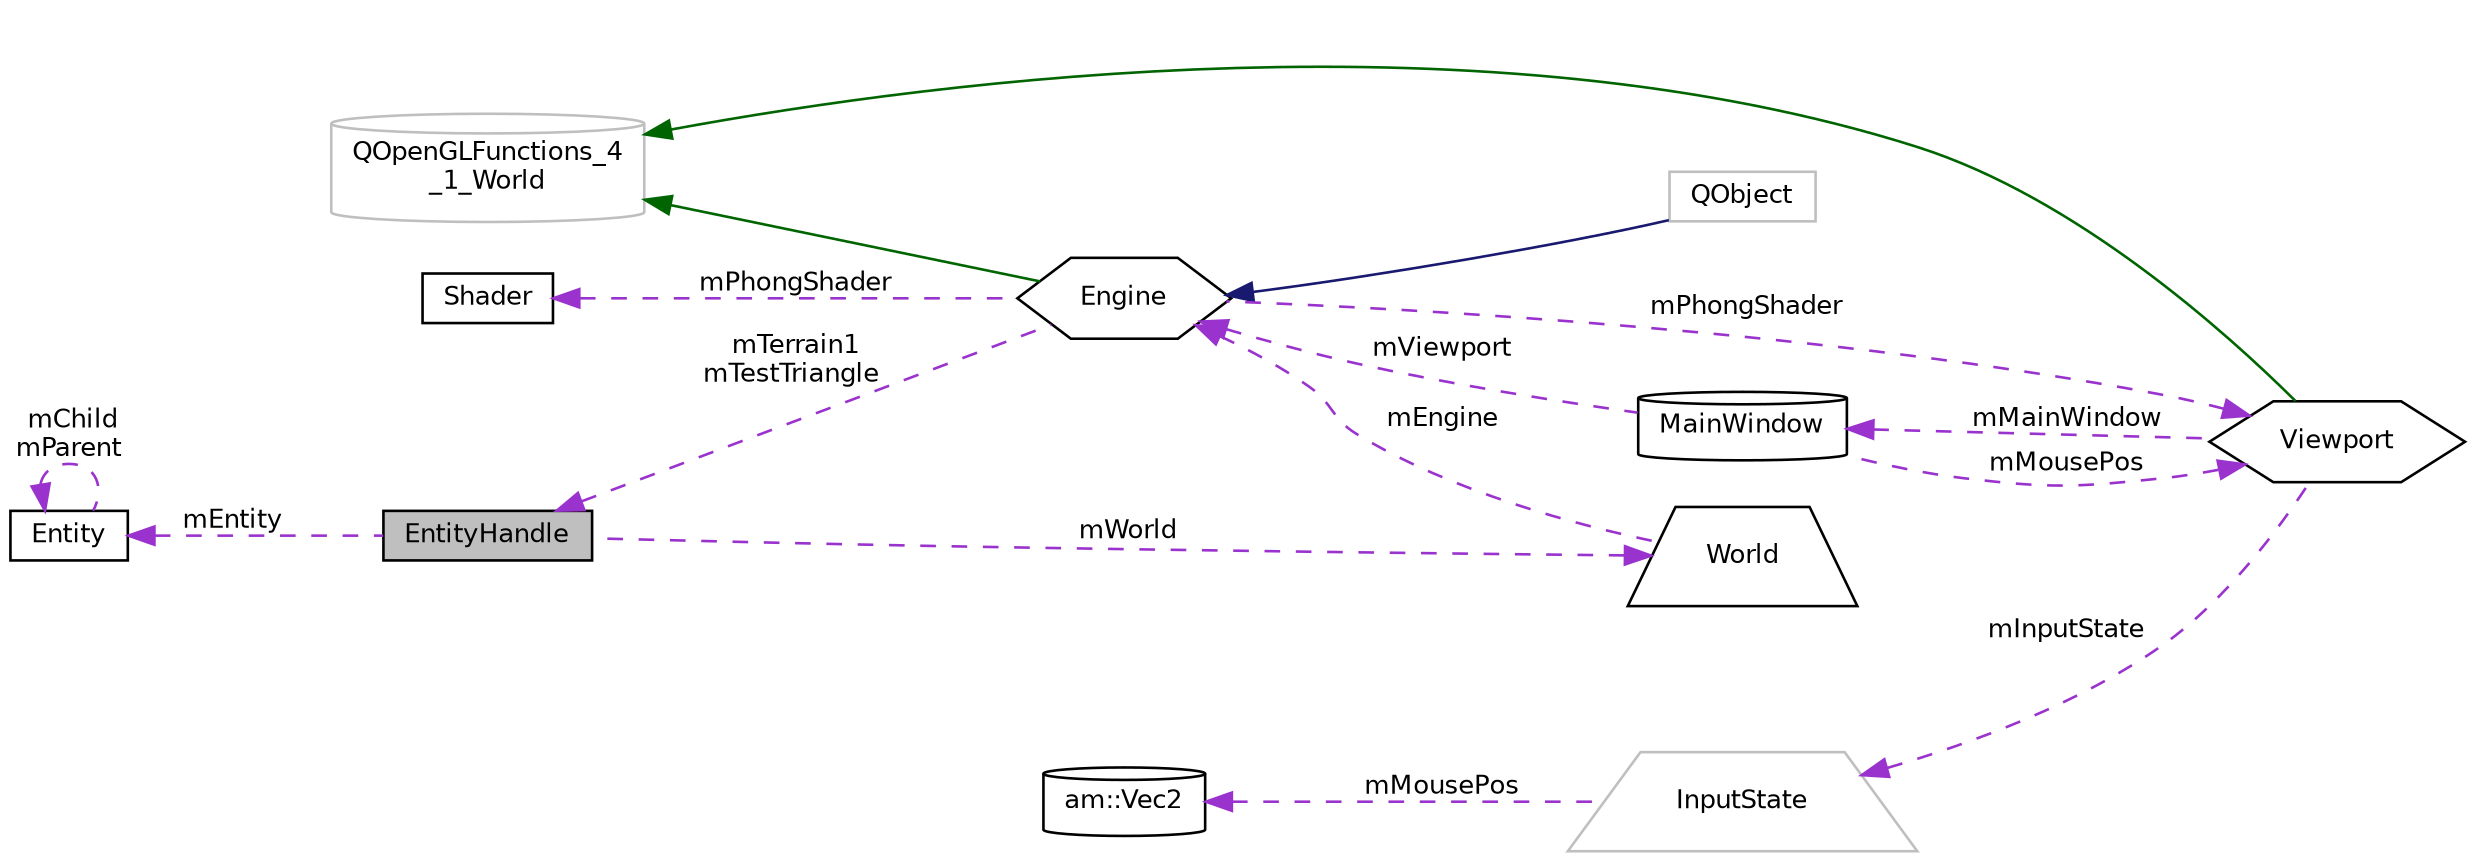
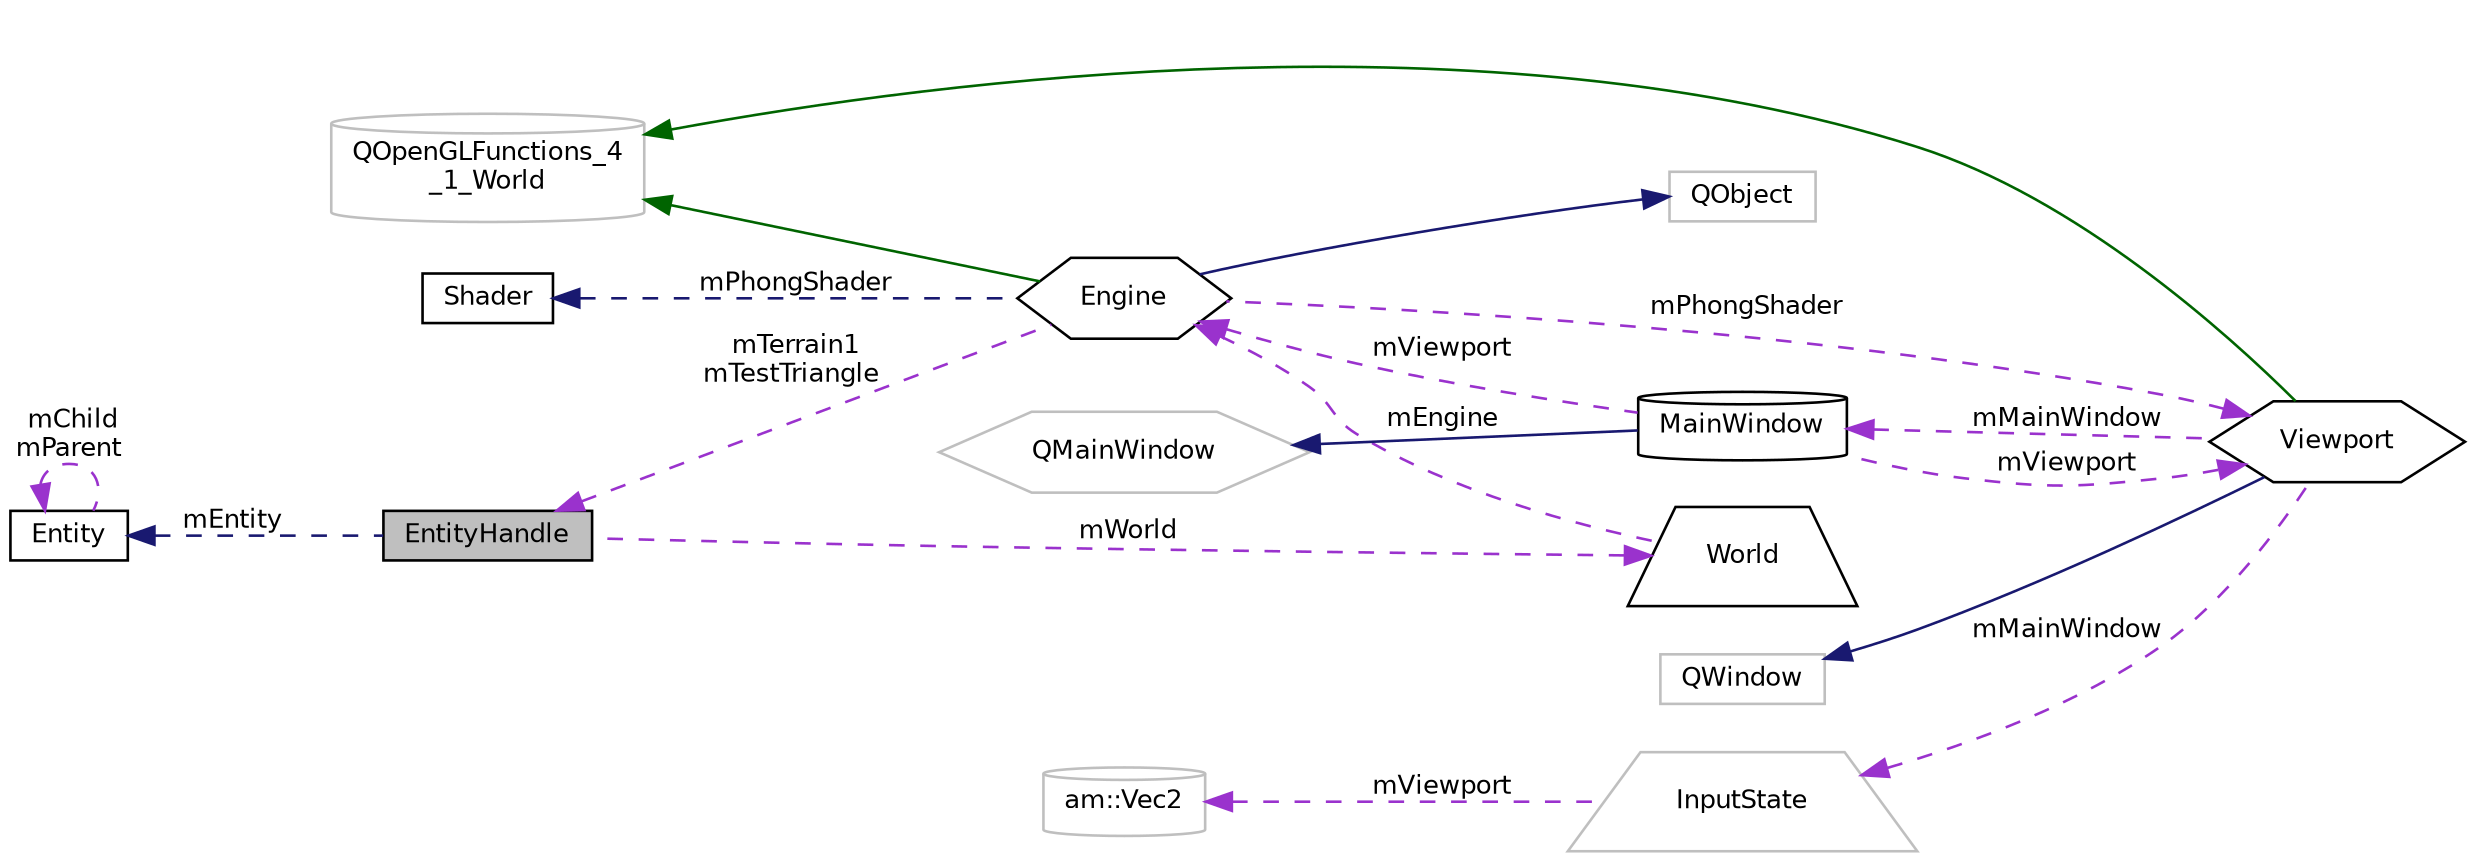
edge "QObject" -> "Engine": reversed
edge "Engine" -> "Shader": color darkorchid3 -> midnightblue
node "QMainWindow": added
edge "MainWindow" -> "Viewport": label " mMousePos" -> " mViewport"
edge "EntityHandle" -> "Entity": color darkorchid3 -> midnightblue
edge "Viewport" -> "InputState": label " mInputState" -> " mMainWindow"
node "QWindow": added
edge "InputState" -> "am::Vec2": label " mMousePos" -> " mViewport"
node "am::Vec2": color black -> grey75
